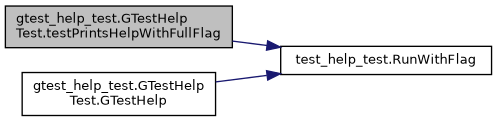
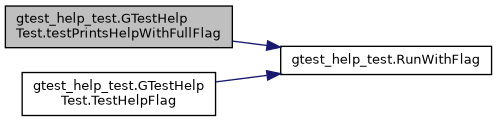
node "test_help_test.RunWithFlag": label "test_help_test.RunWithFlag" -> "gtest_help_test.RunWithFlag"
node "gtest_help_test.GTestHelp Test.GTestHelp": label "gtest_help_test.GTestHelp Test.GTestHelp" -> "gtest_help_test.GTestHelp Test.TestHelpFlag"
